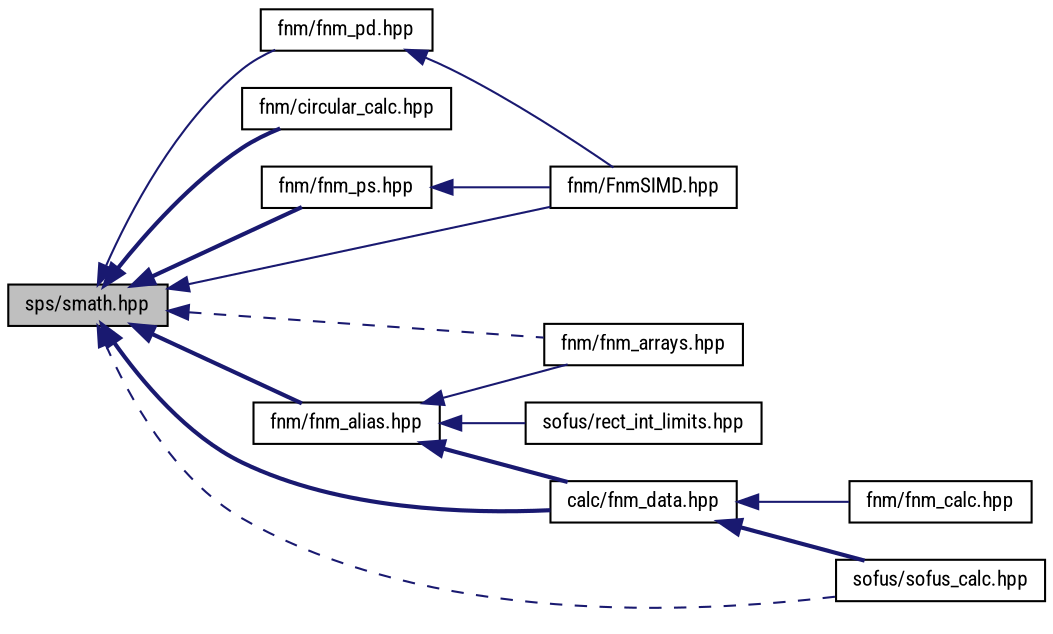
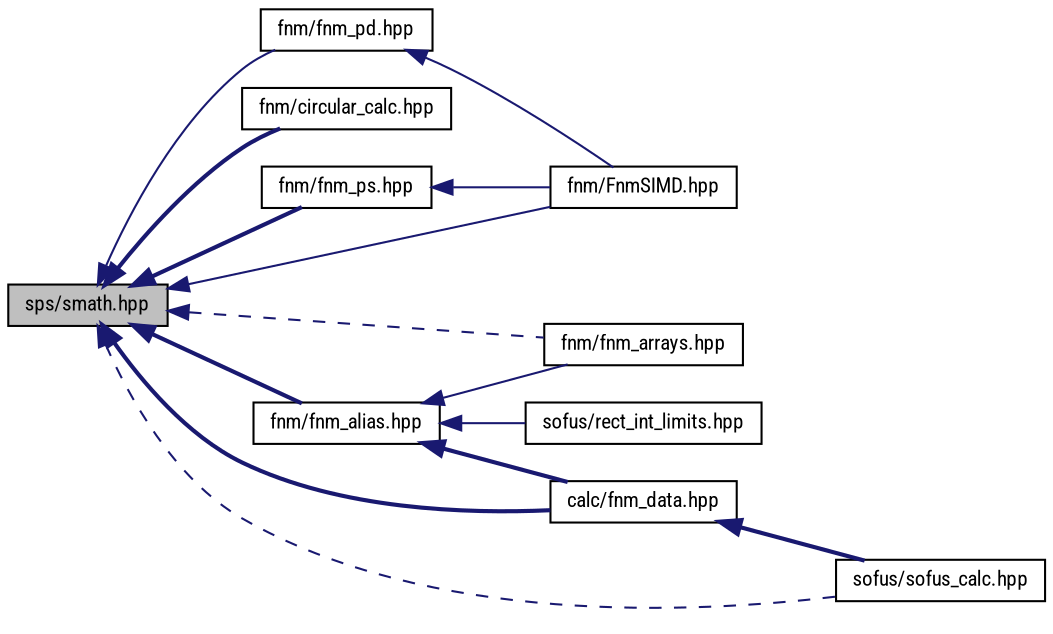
node "fnm/fnm_calc.hpp": removed
